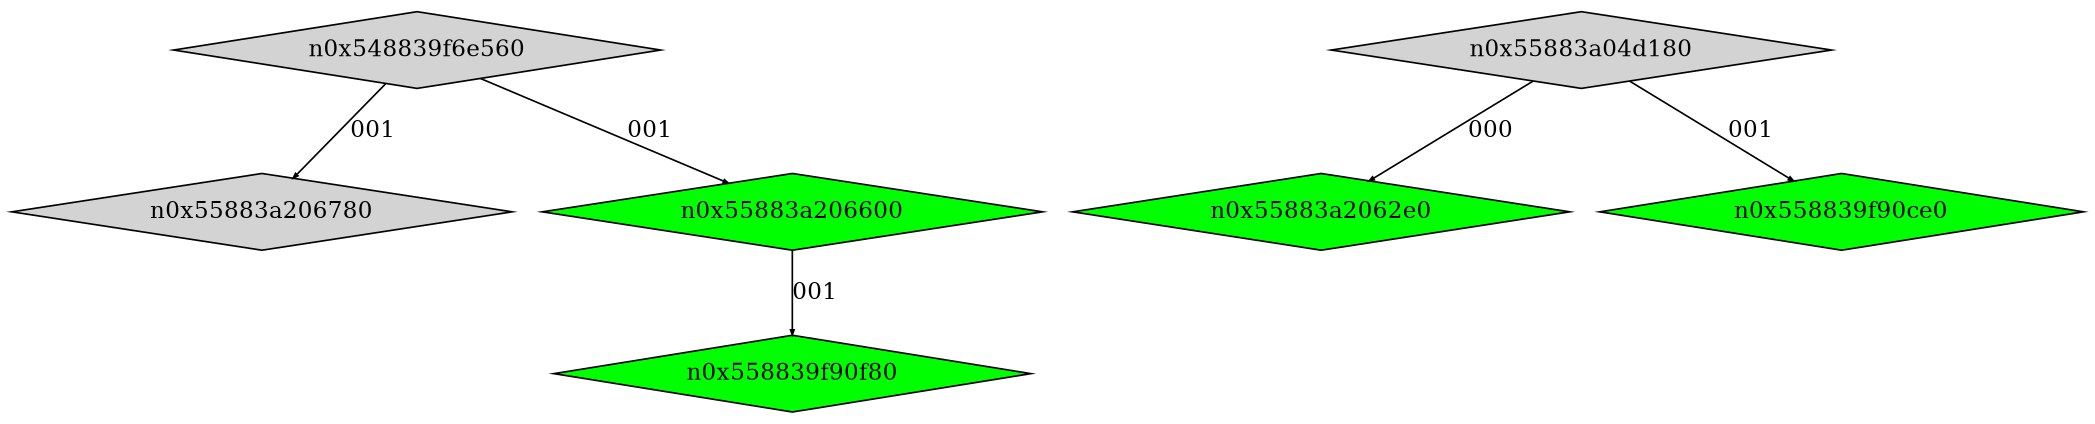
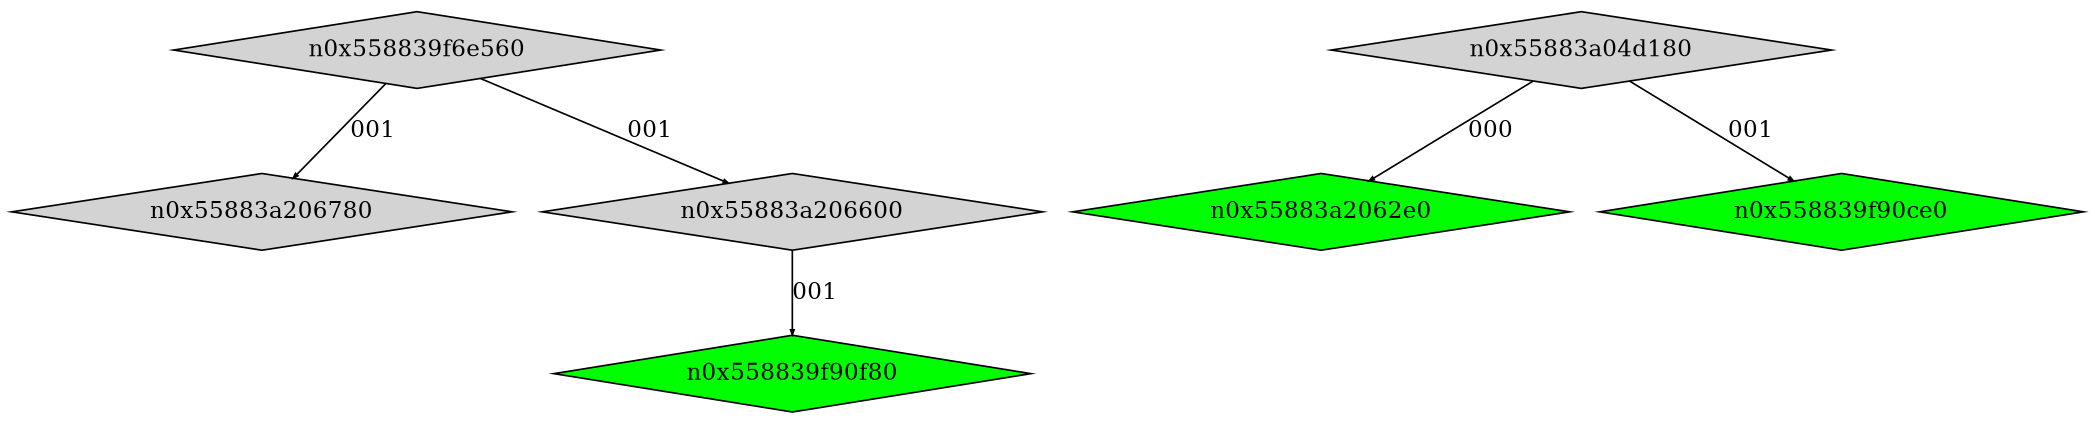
node "n0x548839f6e560": label "n0x548839f6e560" -> "n0x558839f6e560"
node "n0x55883a206600": fillcolor green -> lightgrey
